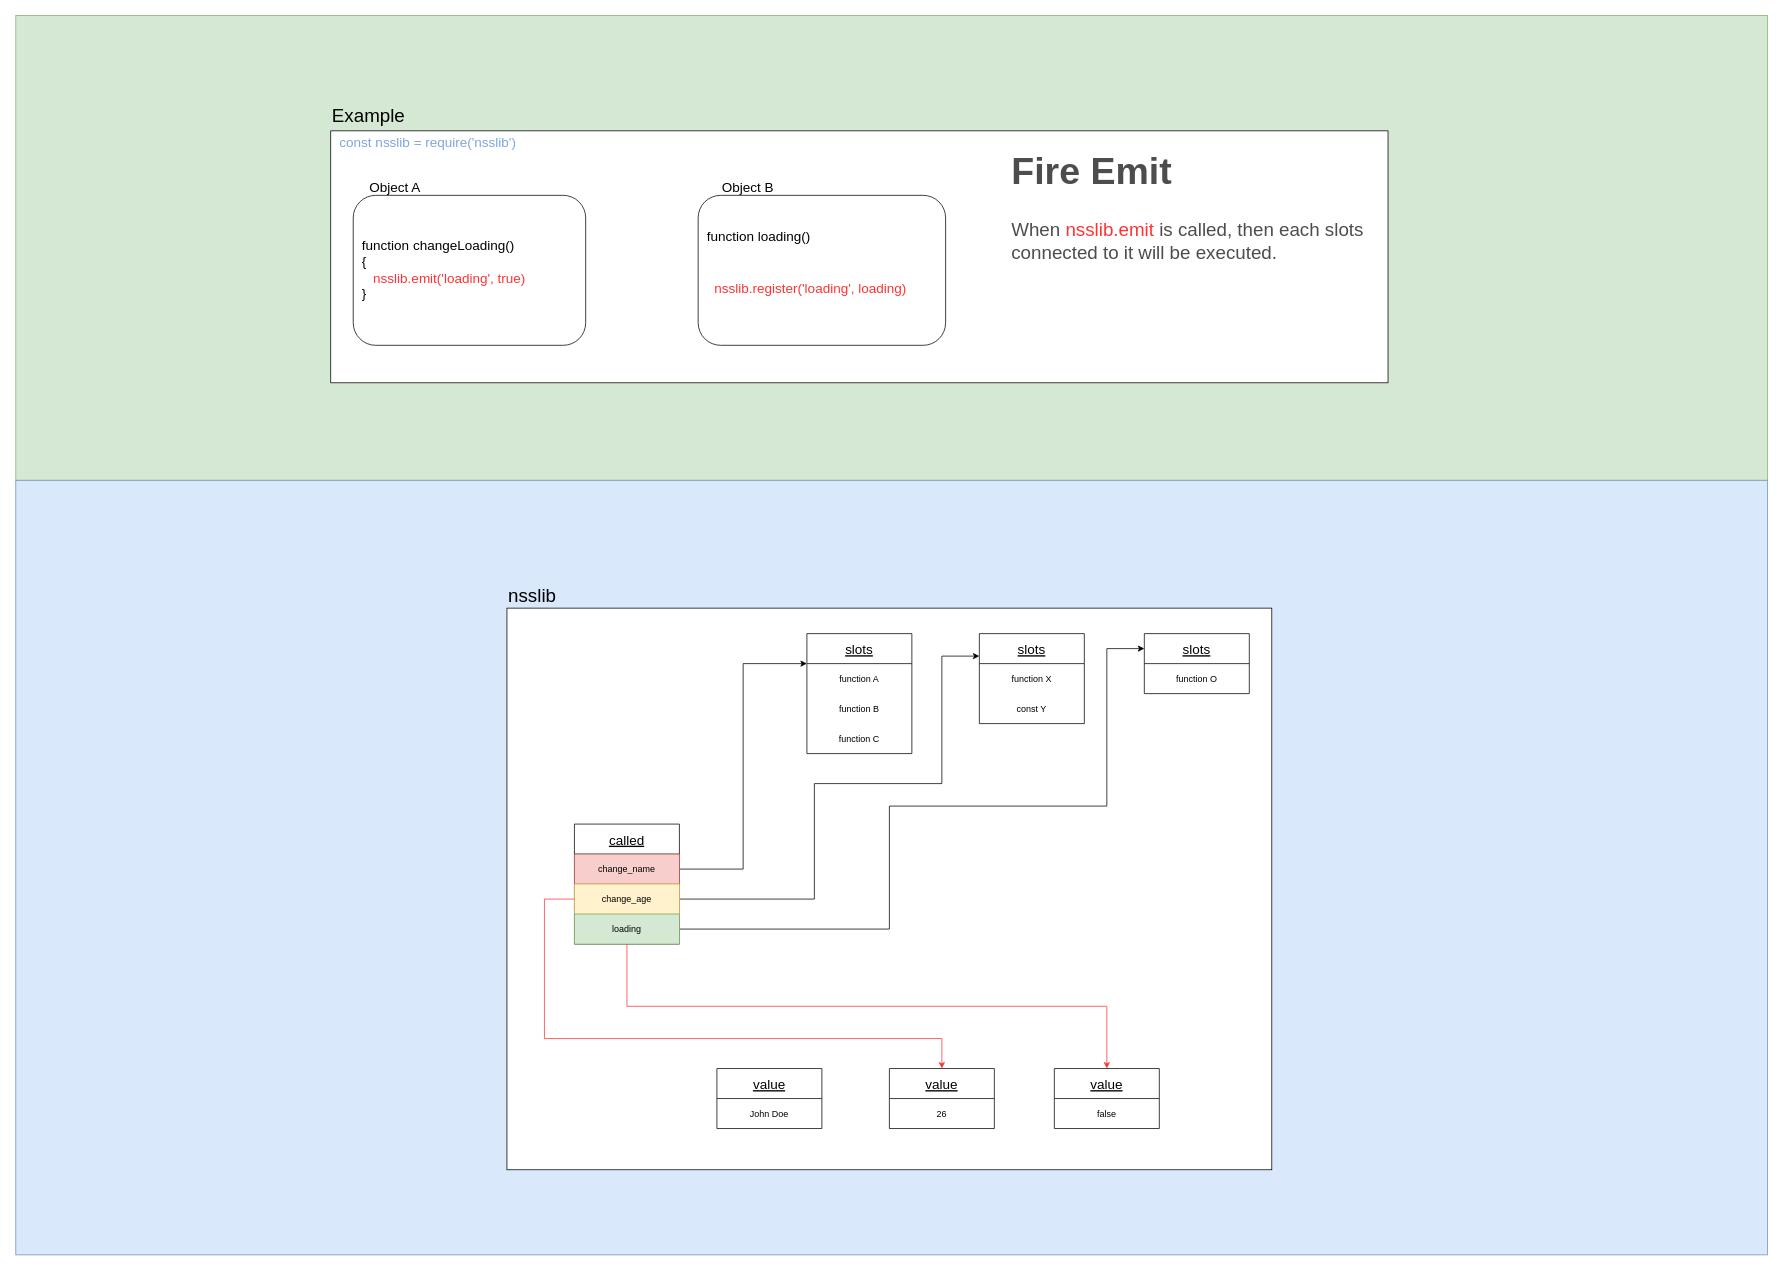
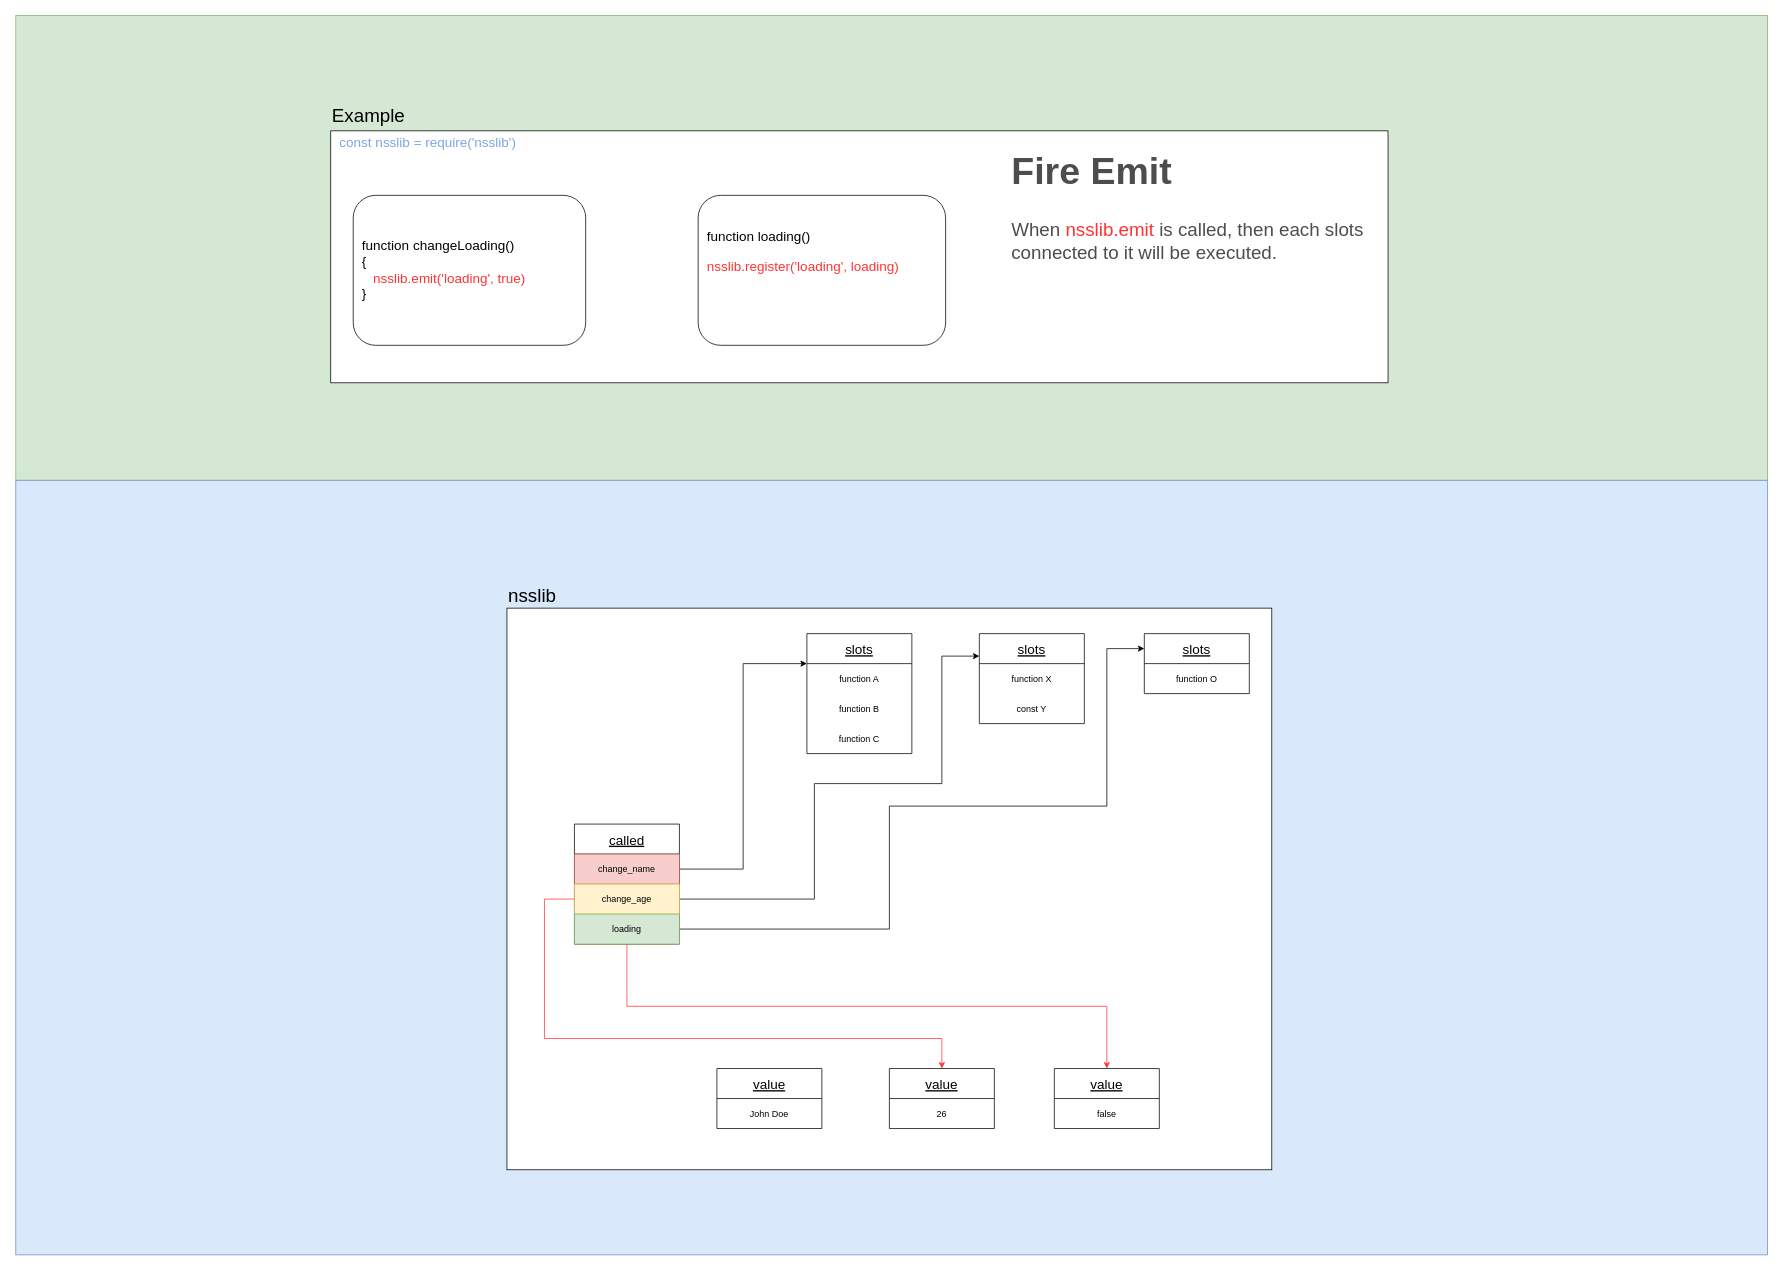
node "Object A": removed
node "Object B": removed
node "nsslib.register('loading', loading)": moved (818, 289) -> (810, 267)
